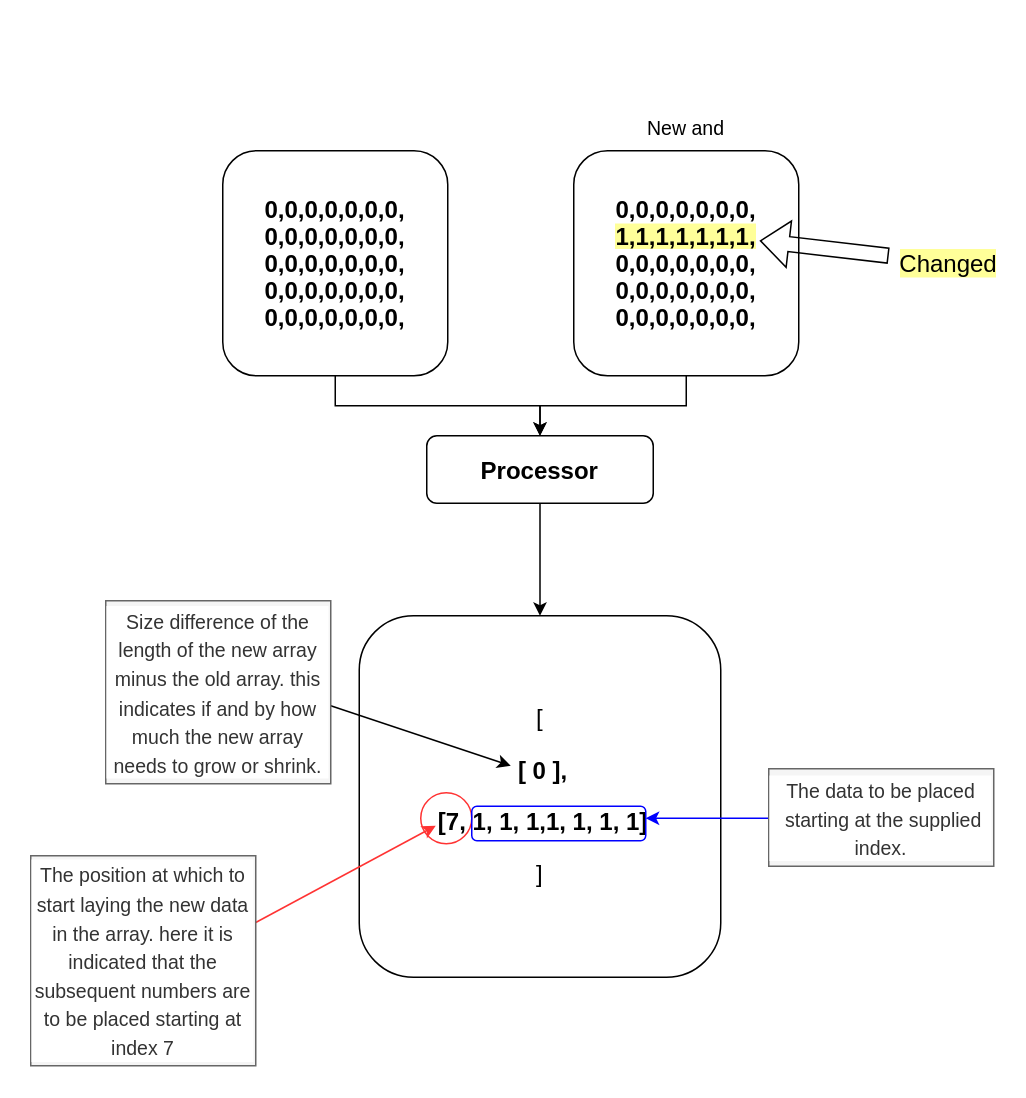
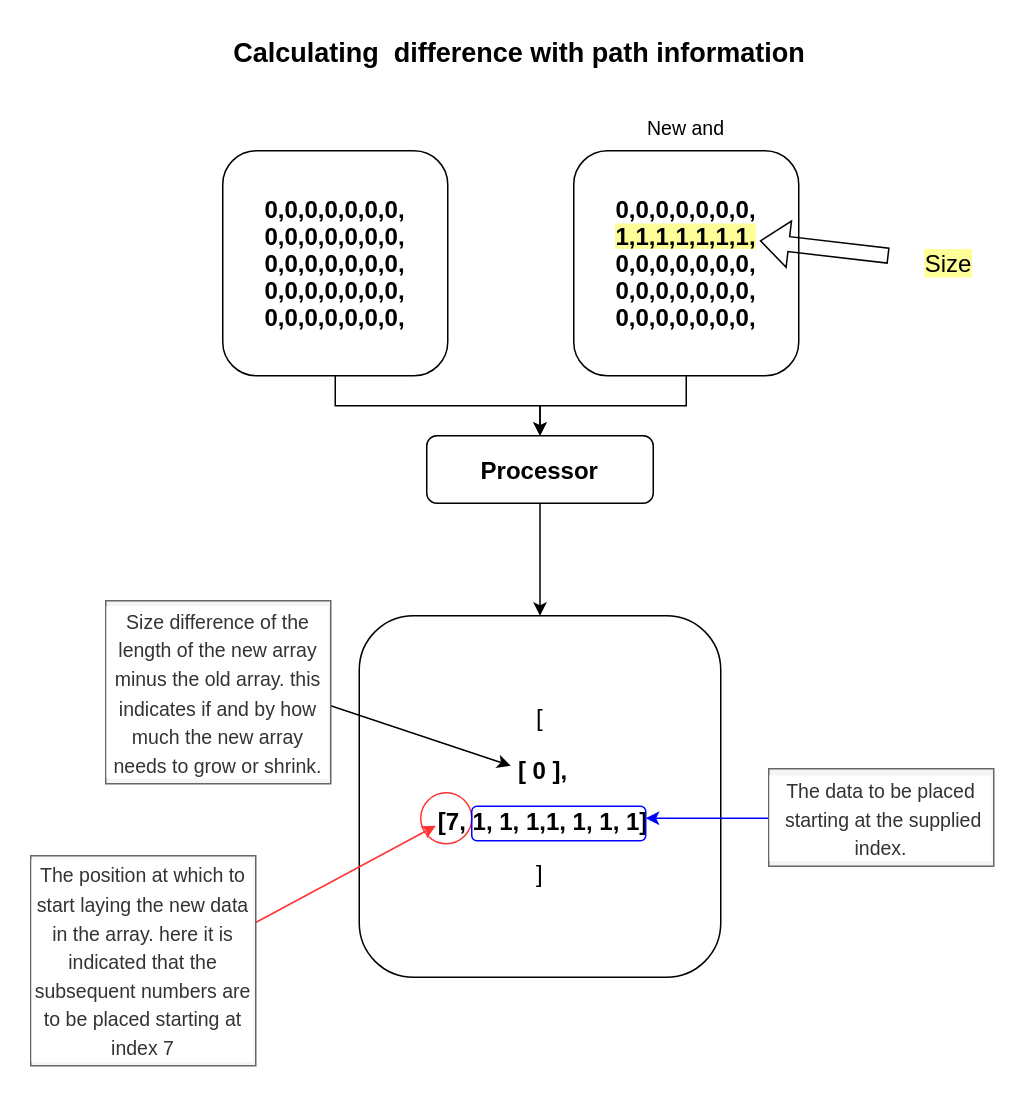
node "Calculating difference with path information": added
node "Changed": label "Changed" -> "Size"
